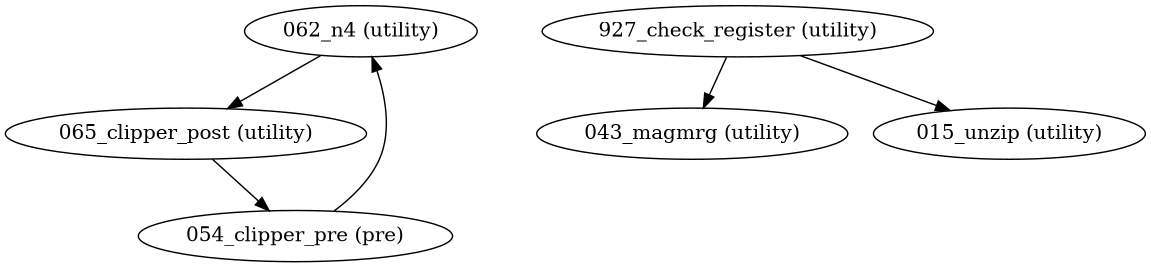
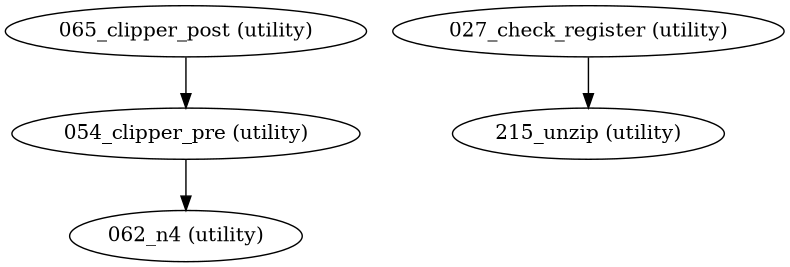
node "927_check_register (utility)": label "927_check_register (utility)" -> "027_check_register (utility)"
edge "062_n4 (utility)" -> "065_clipper_post (utility)": removed
node "043_magmrg (utility)": removed
node "015_unzip (utility)": label "015_unzip (utility)" -> "215_unzip (utility)"
node "054_clipper_pre (pre)": label "054_clipper_pre (pre)" -> "054_clipper_pre (utility)"
